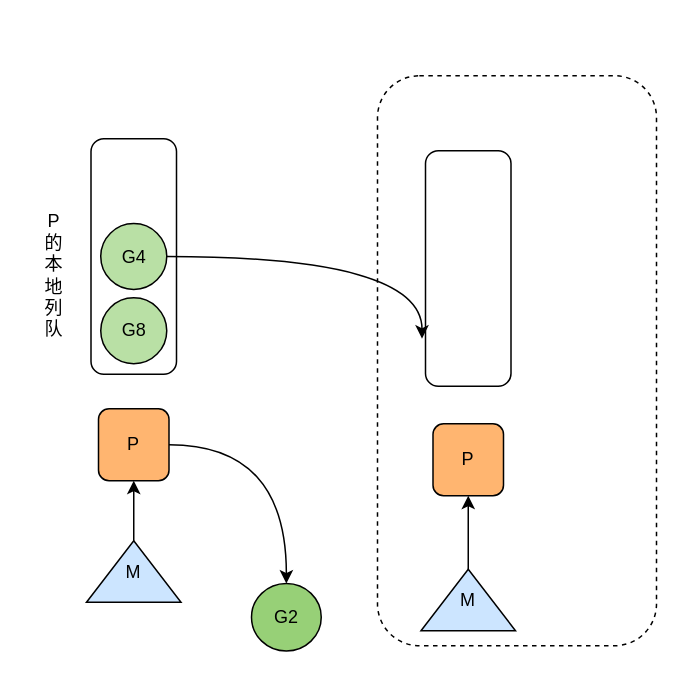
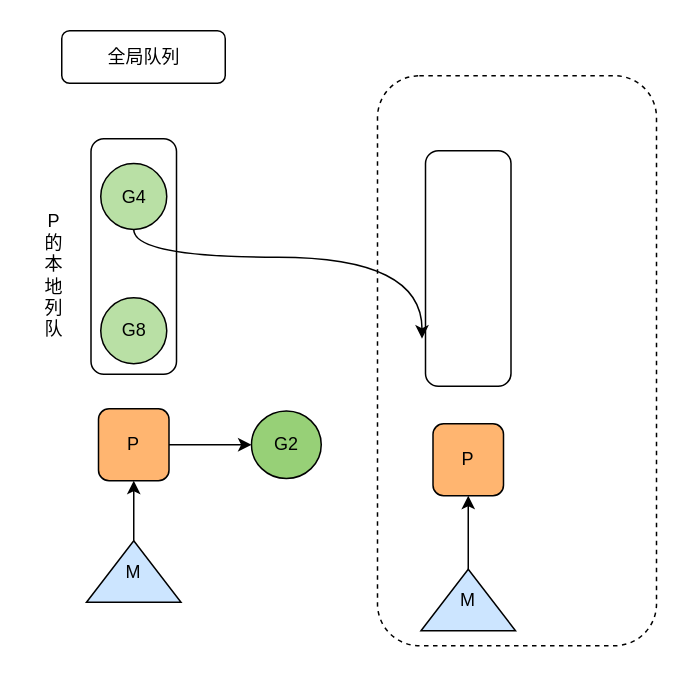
node "全局队列": added
node "G4": moved (134, 257) -> (134, 197)
node "G2": moved (286, 617) -> (286, 445)
